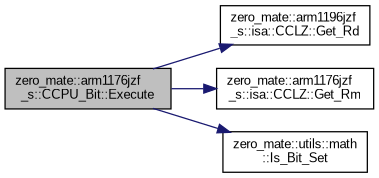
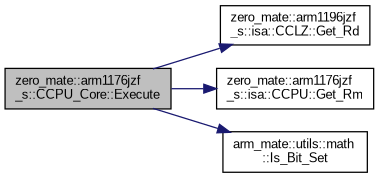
node "zero_mate::arm1176jzf _s::CCPU_Bit::Execute": label "zero_mate::arm1176jzf _s::CCPU_Bit::Execute" -> "zero_mate::arm1176jzf _s::CCPU_Core::Execute"
node "zero_mate::arm1176jzf _s::isa::CCLZ::Get_Rm": label "zero_mate::arm1176jzf _s::isa::CCLZ::Get_Rm" -> "zero_mate::arm1176jzf _s::isa::CCPU::Get_Rm"
node "zero_mate::utils::math ::Is_Bit_Set": label "zero_mate::utils::math ::Is_Bit_Set" -> "arm_mate::utils::math ::Is_Bit_Set"
